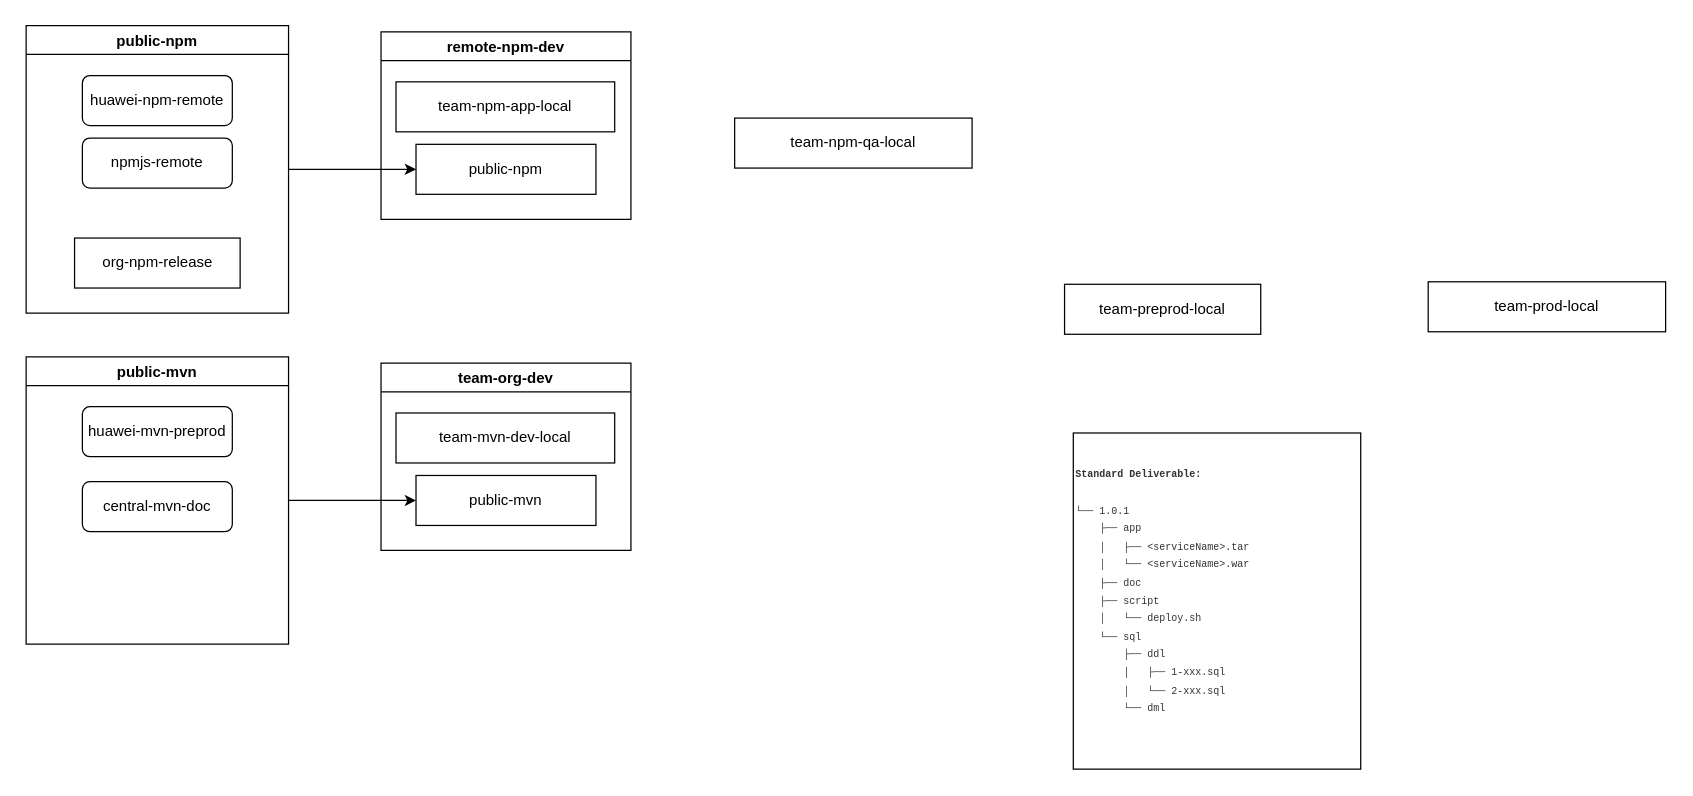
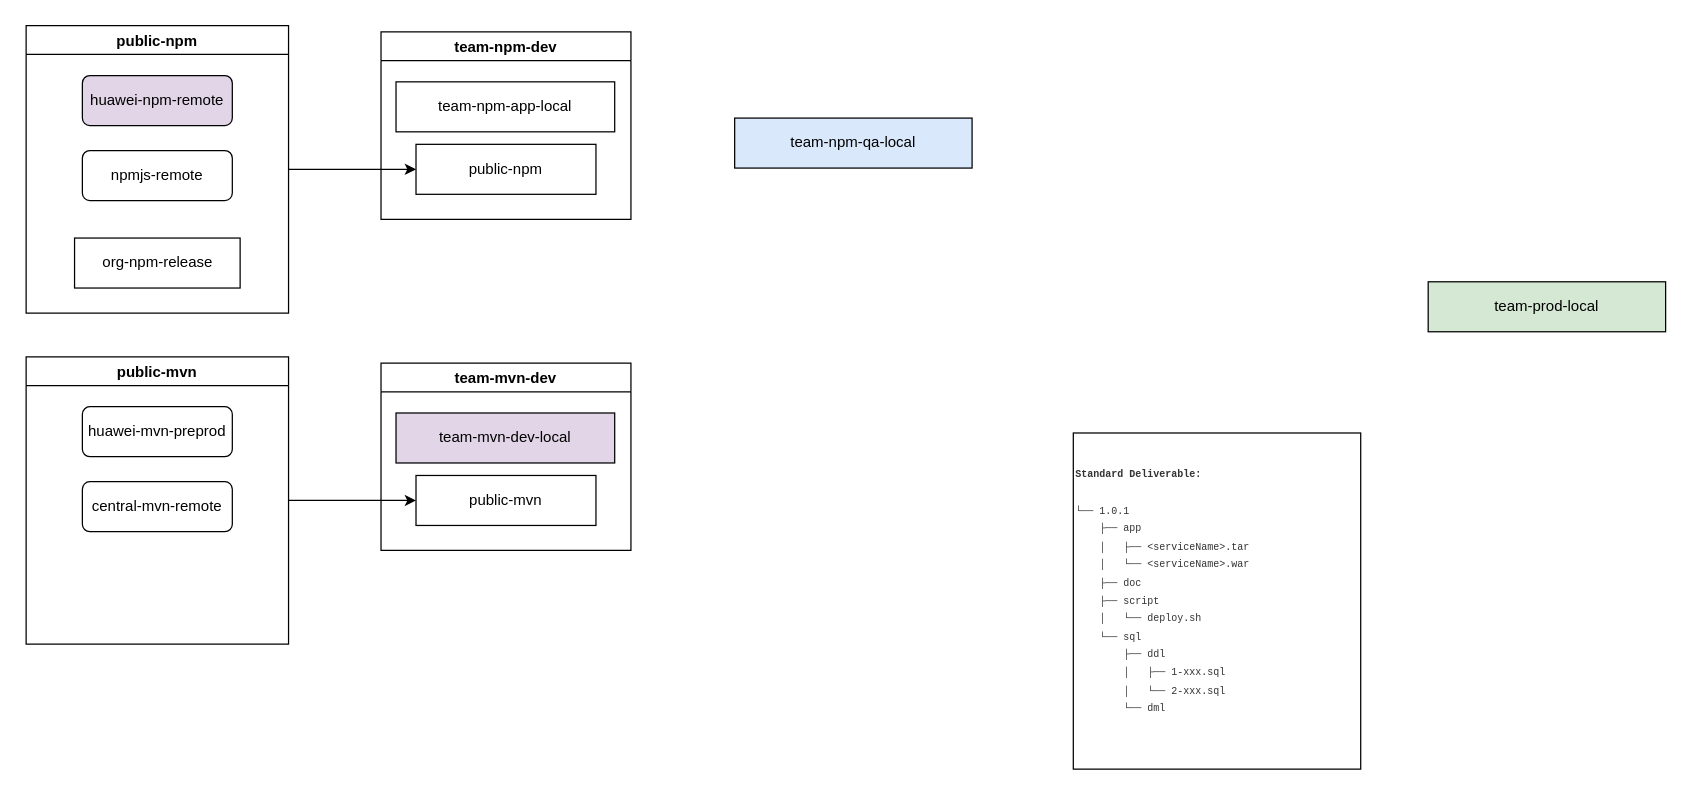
node "remote-npm-dev": label "remote-npm-dev" -> "team-npm-dev"
node "huawei-npm-remote": fillcolor #ffffff -> #e1d5e7
node "team-npm-qa-local": fillcolor #ffffff -> #dae8fc
node "npmjs-remote": moved (157, 163) -> (157, 176)
node "team-prod-local": fillcolor #ffffff -> #d5e8d4
node "team-preprod-local": removed
node "team-org-dev": label "team-org-dev" -> "team-mvn-dev"
node "team-mvn-dev-local": fillcolor #ffffff -> #e1d5e7
node "central-mvn-doc": label "central-mvn-doc" -> "central-mvn-remote"
